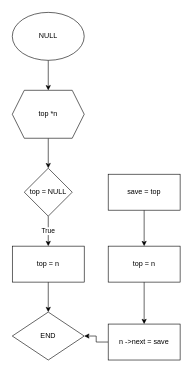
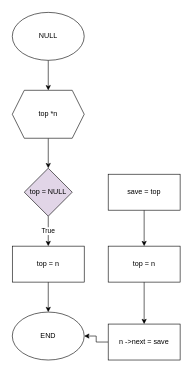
node "top = NULL": fillcolor #ffffff -> #e1d5e7
node "END": shape diamond -> ellipse
